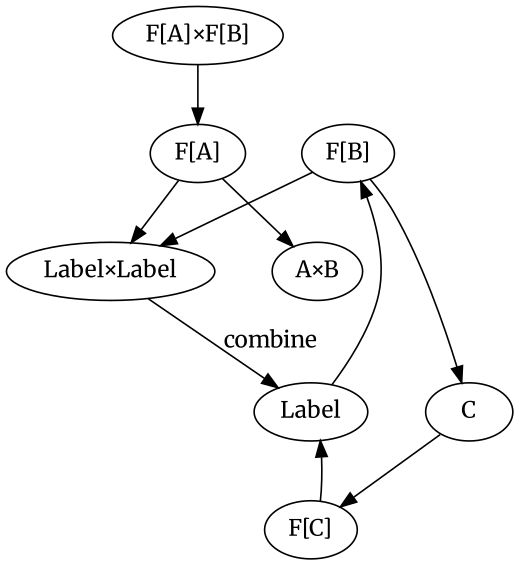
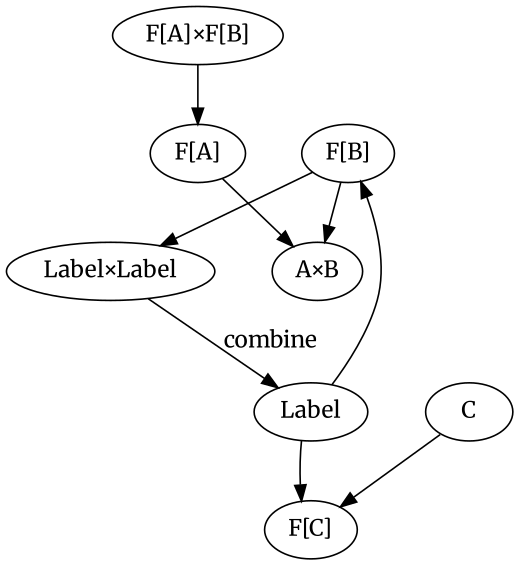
edge "F[A]" -> "Label×Label": removed
edge "F[B]" -> "C": now "F[B]" -> "A×B"
edge "F[C]" -> "Label": reversed
